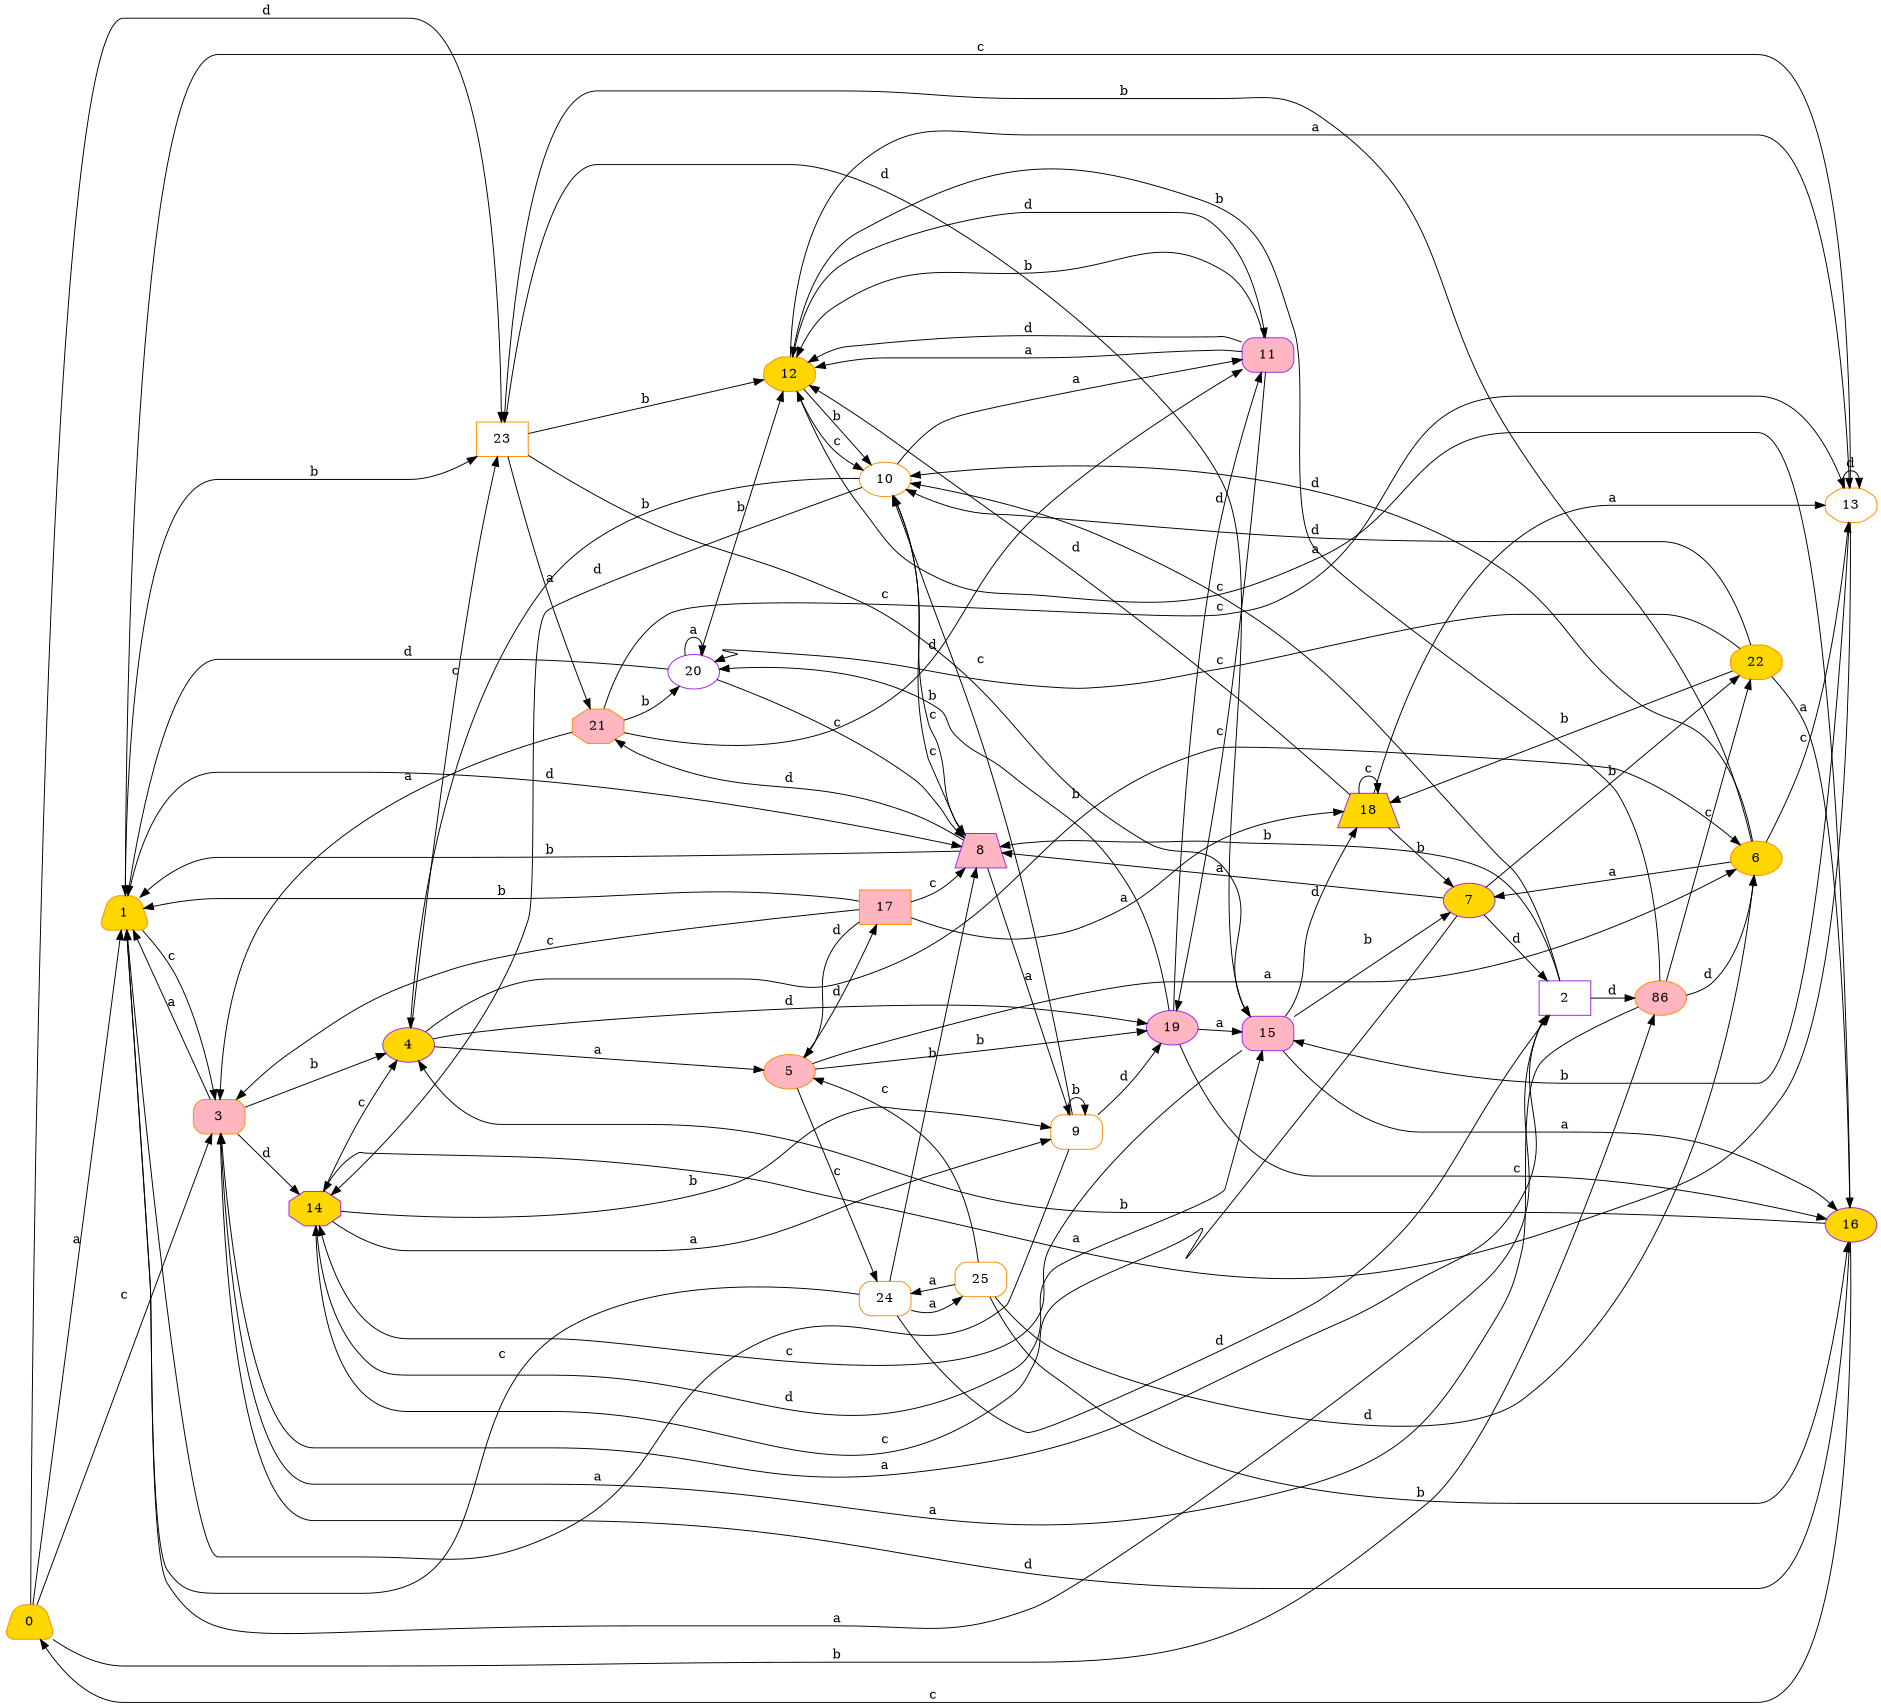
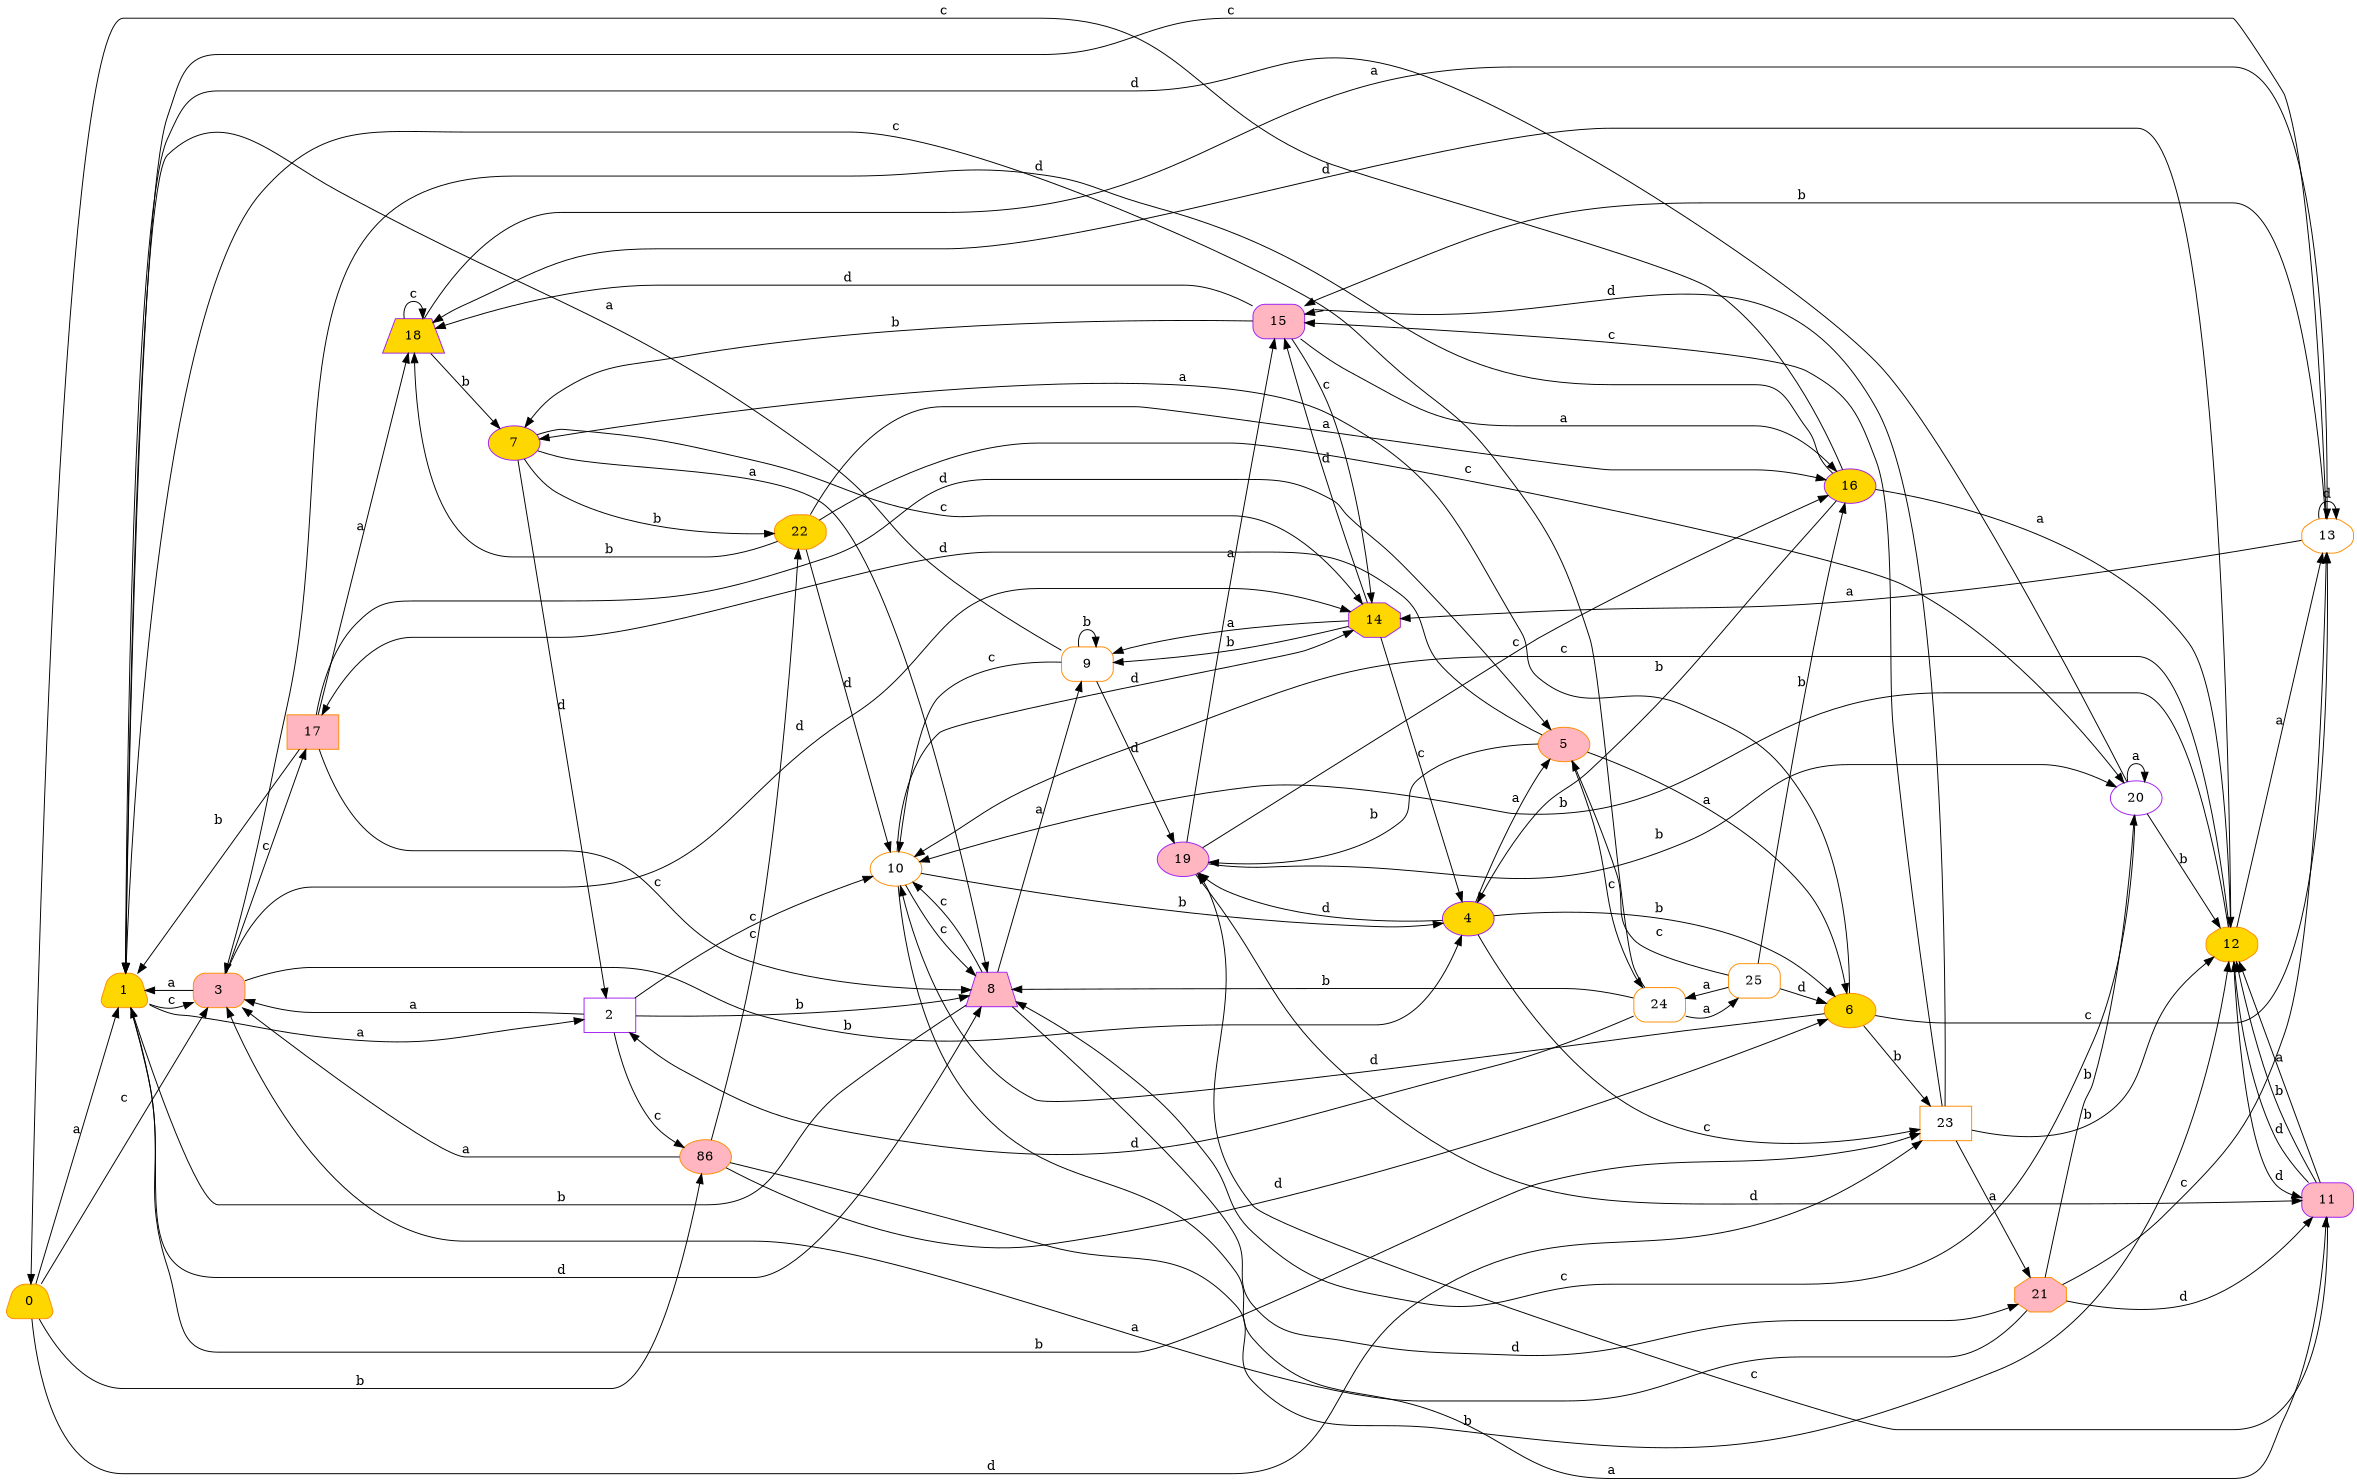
edge "18" -> "12": reversed
edge "17" -> "3": reversed
edge "2" -> "86": label "d" -> "c"
